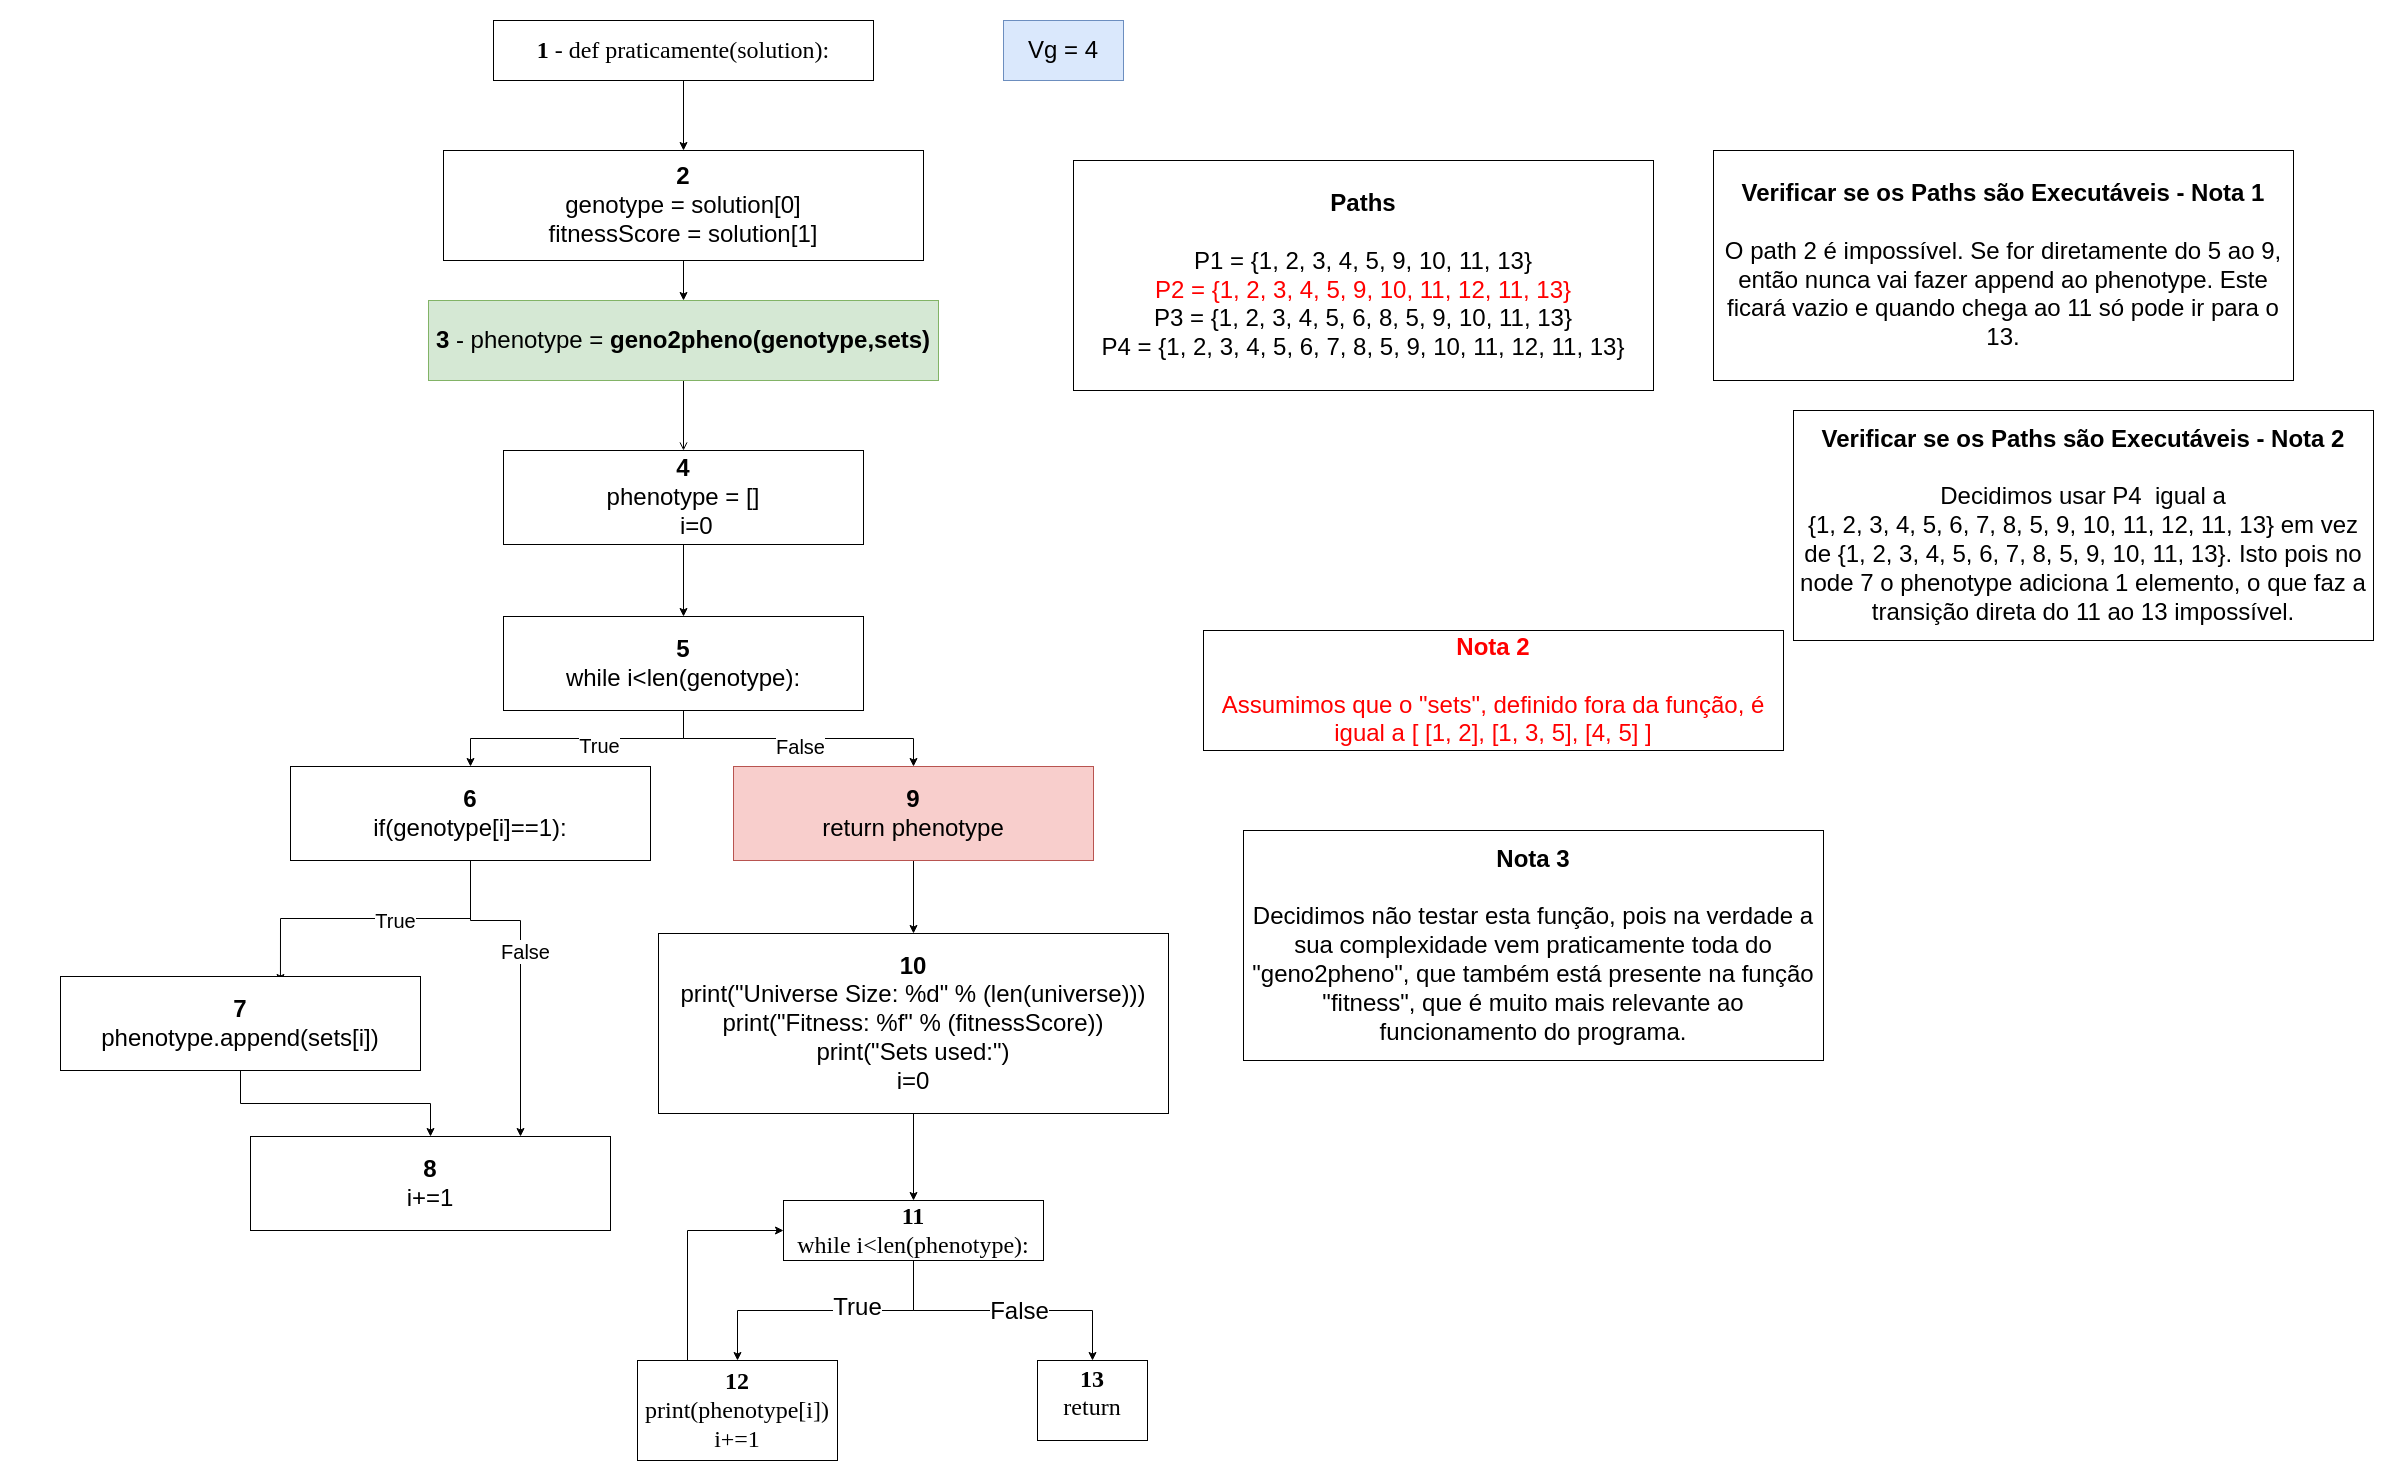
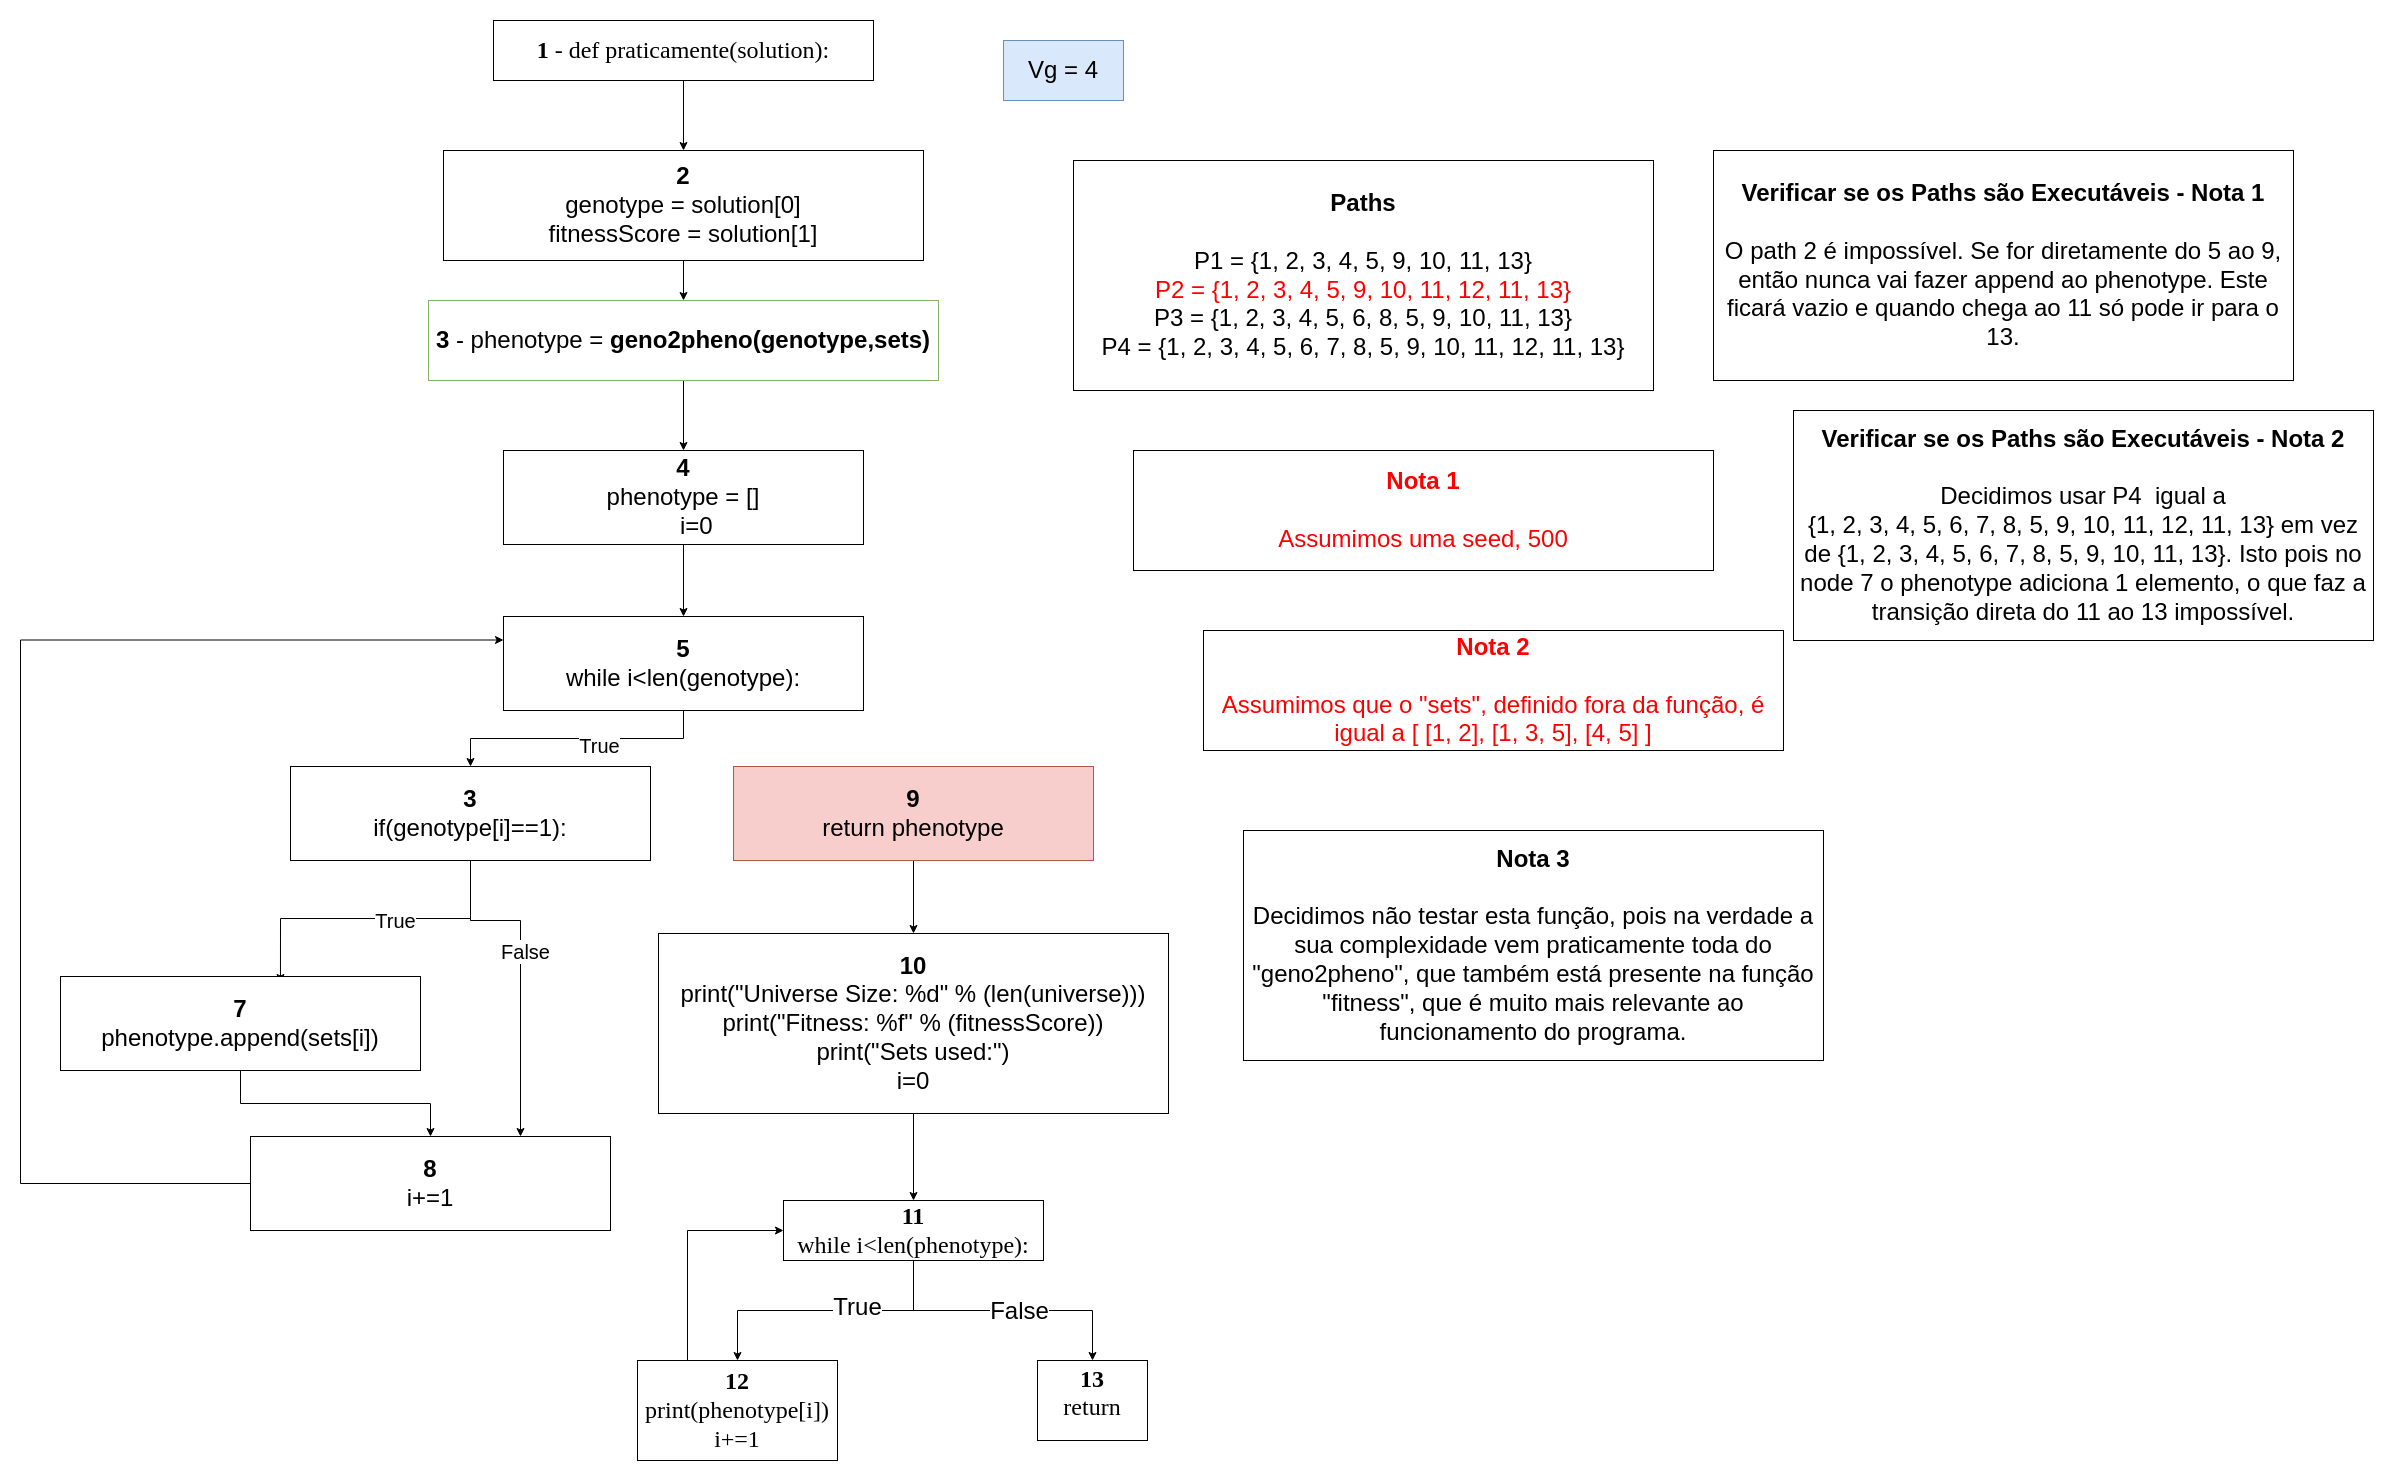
node "Vg = 4": moved (1064, 51) -> (1064, 71)
node "3 - phenotype = geno2pheno(genotype,sets)": fillcolor #d5e8d4 -> #ffffff
edge "3 - phenotype = geno2pheno(genotype,sets)" -> "4 phenotype = [] i=0": arrowhead open -> classic
node "Nota 1 Assumimos uma seed, 500": added
edge "5 while i<len(genotype):" -> "9 return phenotype": removed, label "False"
edge "8 i+=1" -> "5 while i<len(genotype):": added
node "6 if(genotype[i]==1):": label "6 if(genotype[i]==1):" -> "3 if(genotype[i]==1):"
